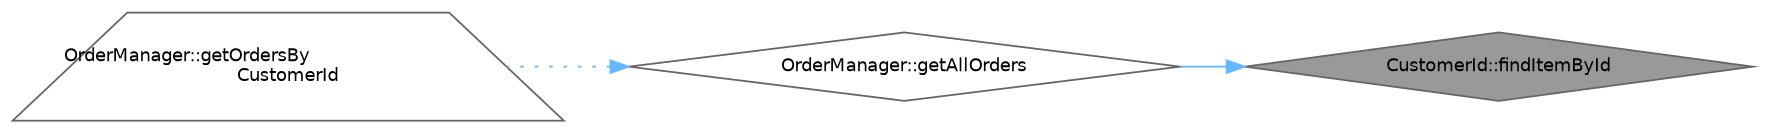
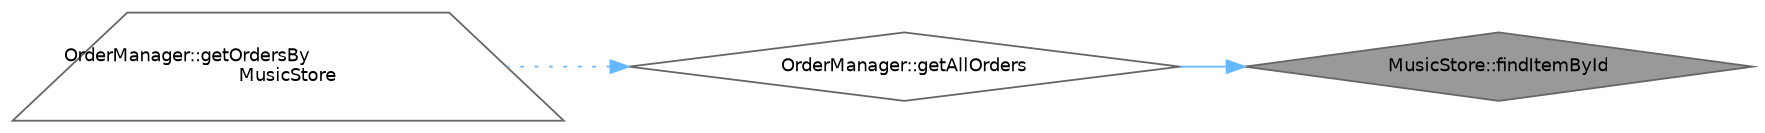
node "OrderManager::getOrdersBy CustomerId": label "OrderManager::getOrdersBy CustomerId" -> "OrderManager::getOrdersBy MusicStore"
node "CustomerId::findItemById": label "CustomerId::findItemById" -> "MusicStore::findItemById"
